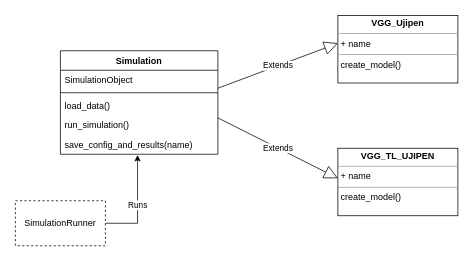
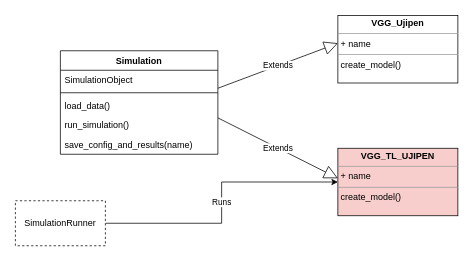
node "VGG_TL_UJIPEN + name create_model()": fillcolor #ffffff -> #f8cecc
edge "SimulationRunner" -> "save_config_and_results(name)": now "SimulationRunner" -> "VGG_TL_UJIPEN + name create_model()"
